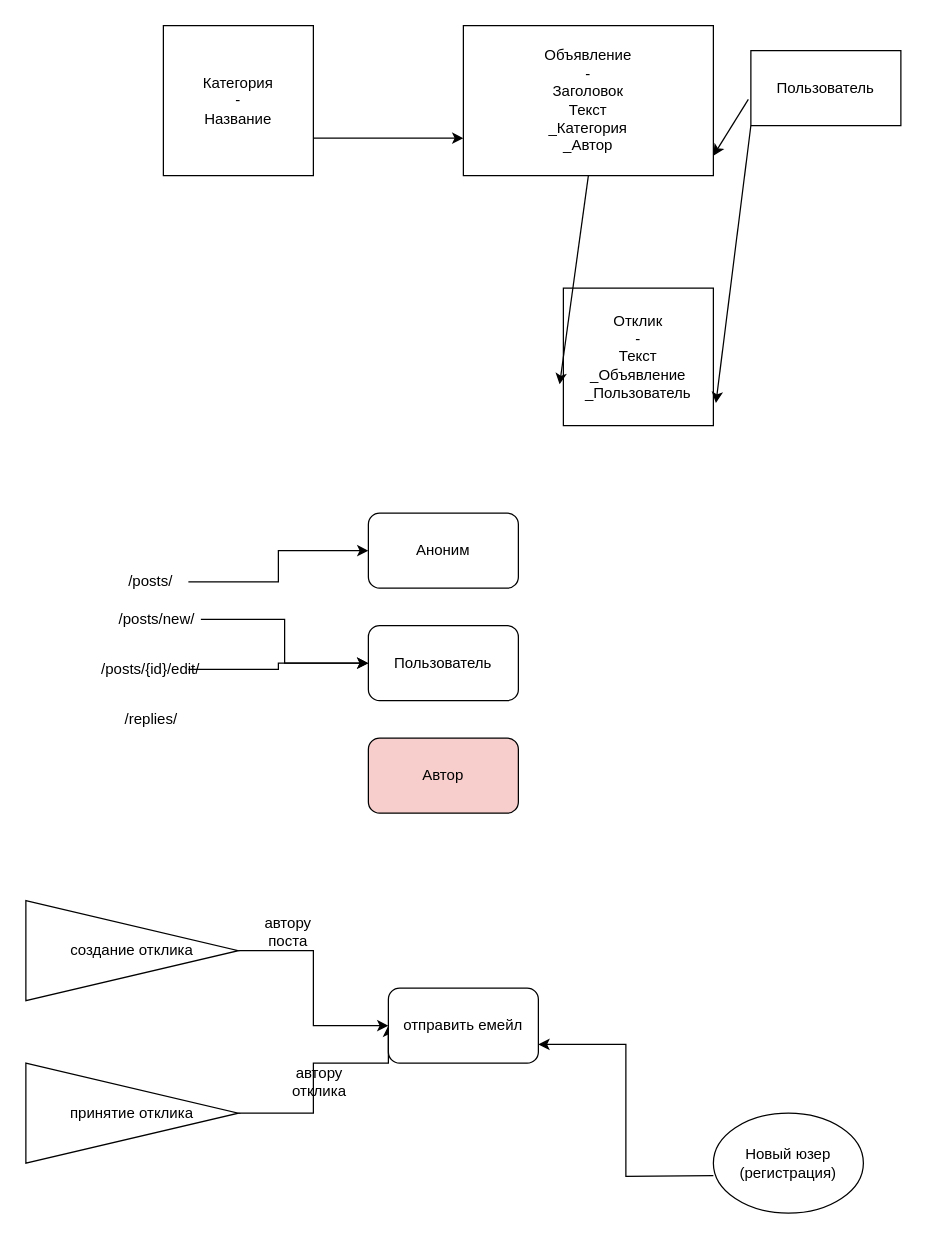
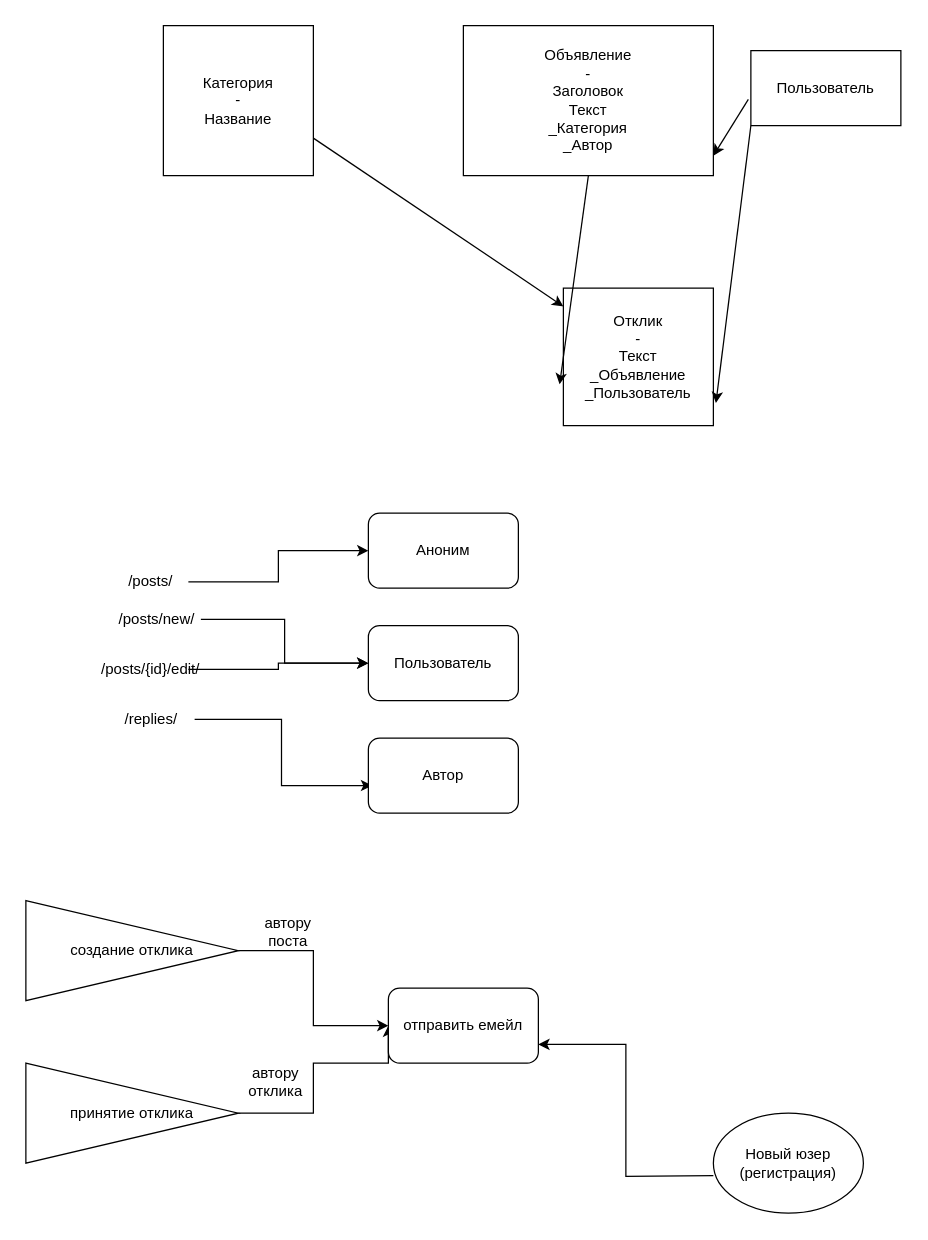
edge "Категория - Название" -> "Объявление - Заголовок Текст _Категория _Автор": now "Категория - Название" -> "Отклик - Текст _Объявление _Пользователь"
edge "/replies/" -> "Автор": added
node "Автор": fillcolor #f8cecc -> #ffffff
node "автору отклика": moved (319, 1082) -> (276, 1082)
